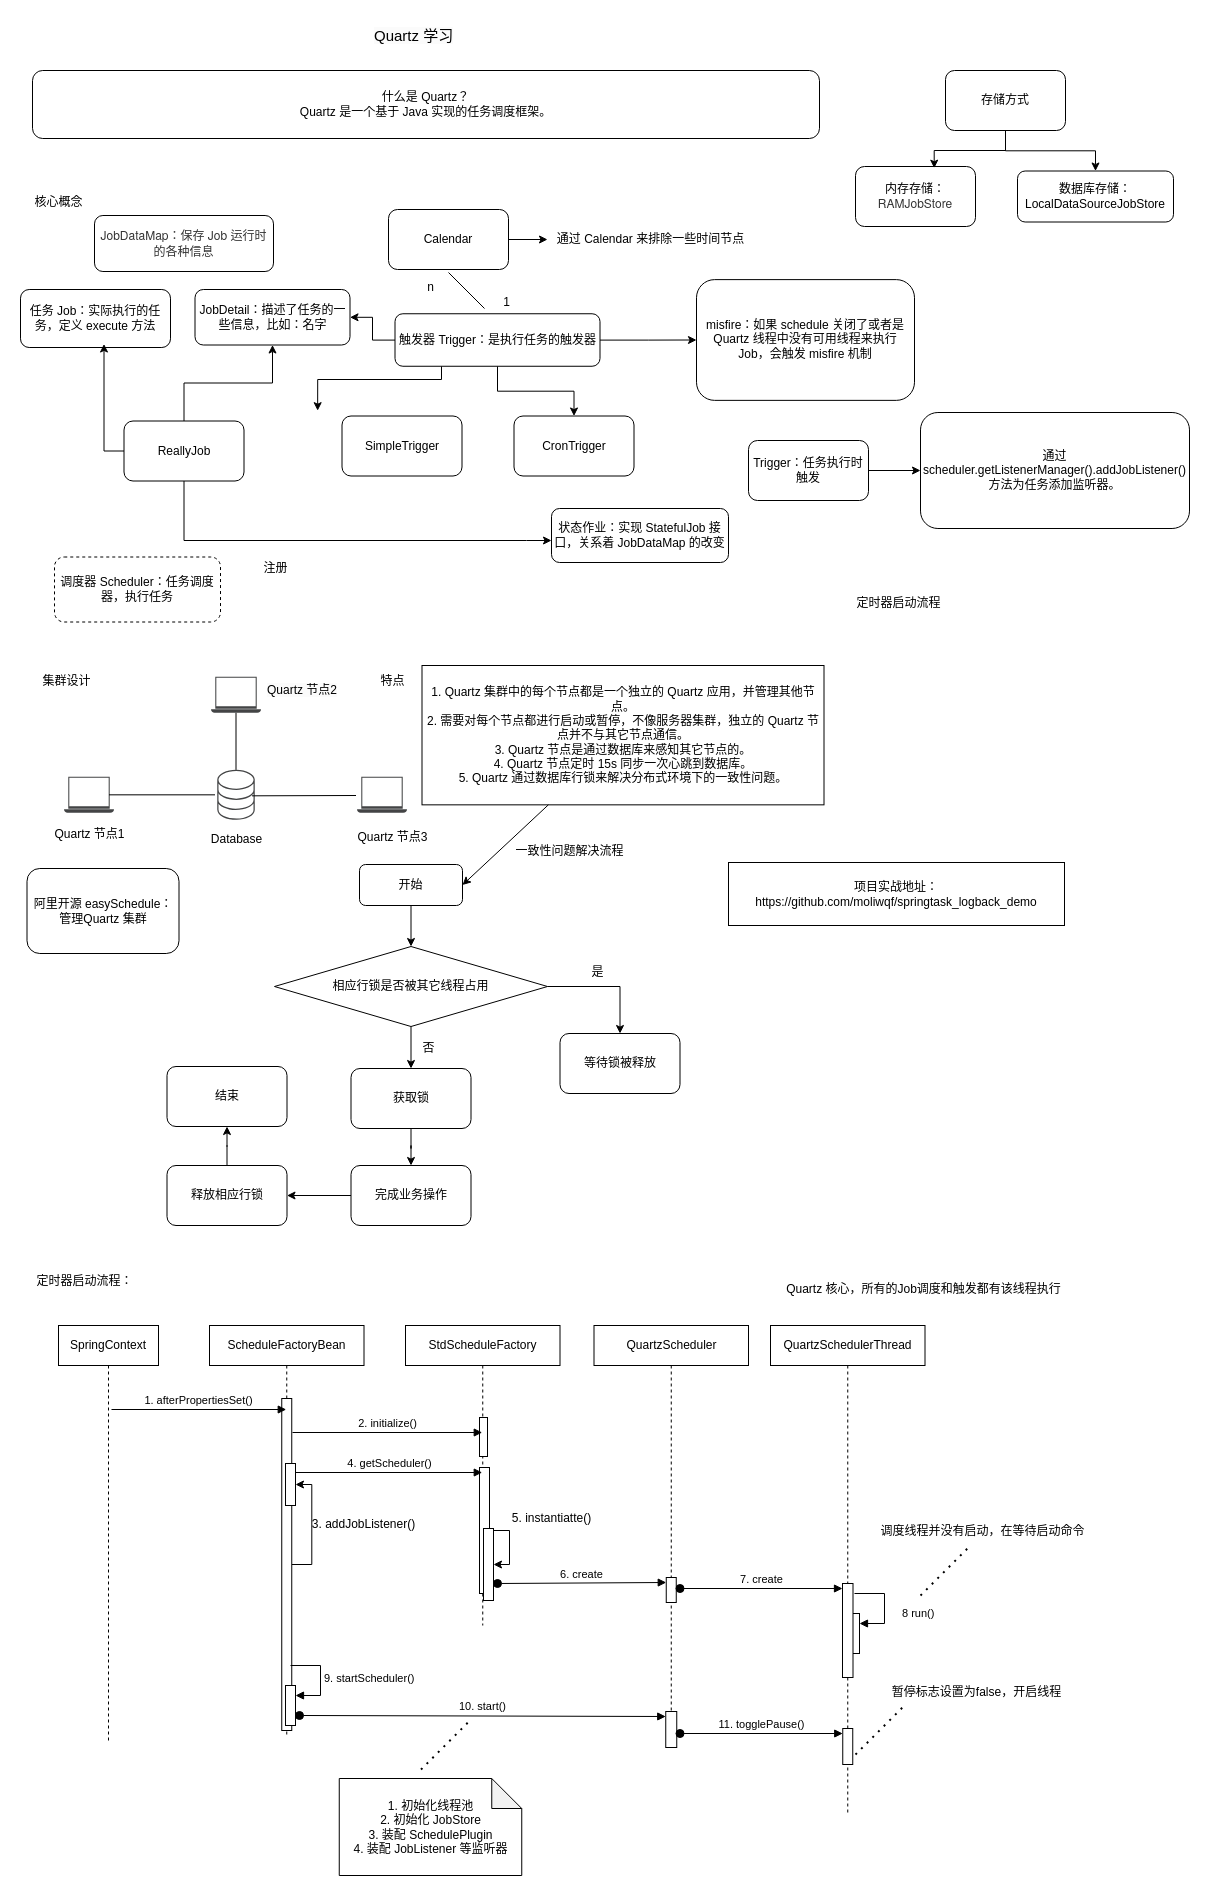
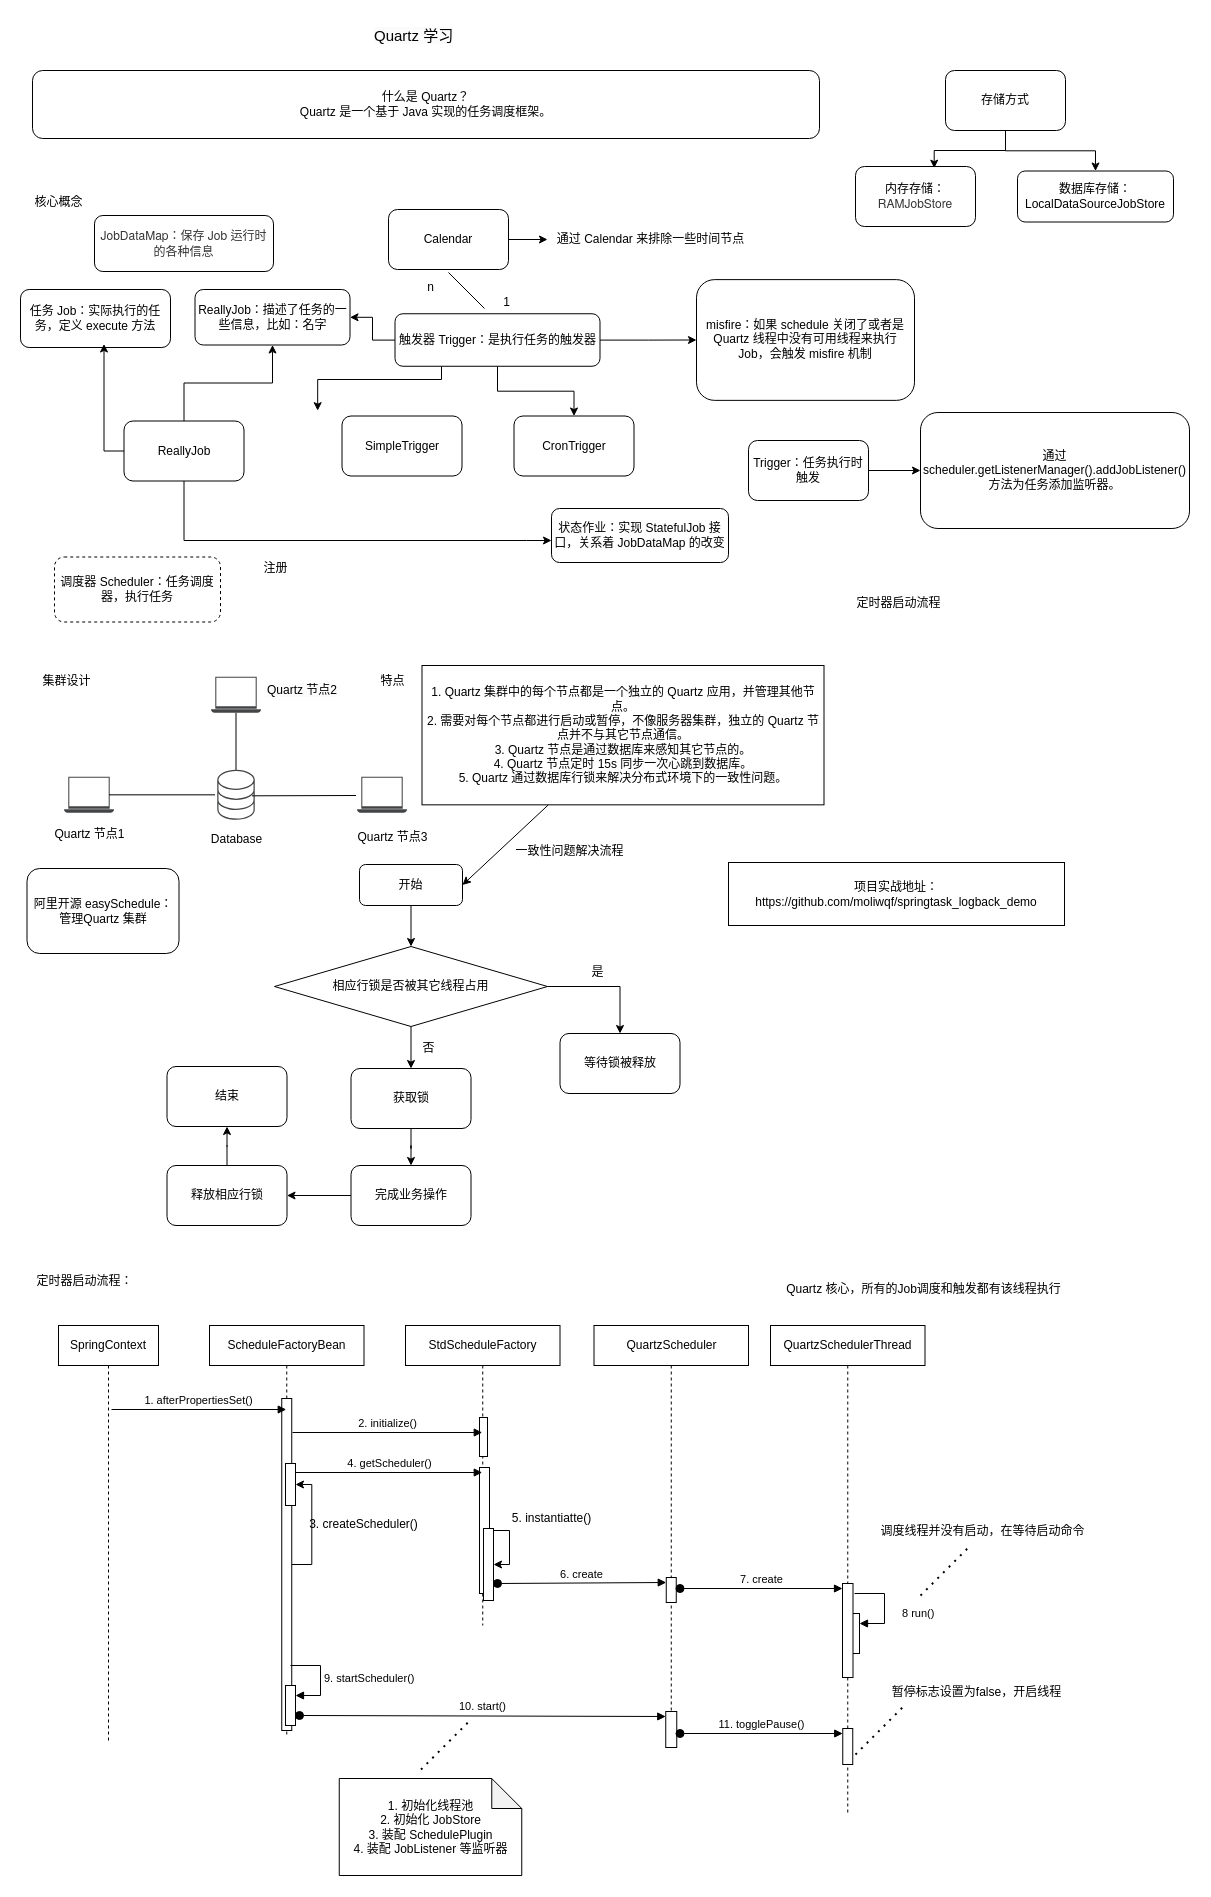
node "JobDetail：描述了任务的一些信息，比如：名字": label "JobDetail：描述了任务的一些信息，比如：名字" -> "ReallyJob：描述了任务的一些信息，比如：名字"
node "3. addJobListener()": label "3. addJobListener()" -> "3. createScheduler()"
